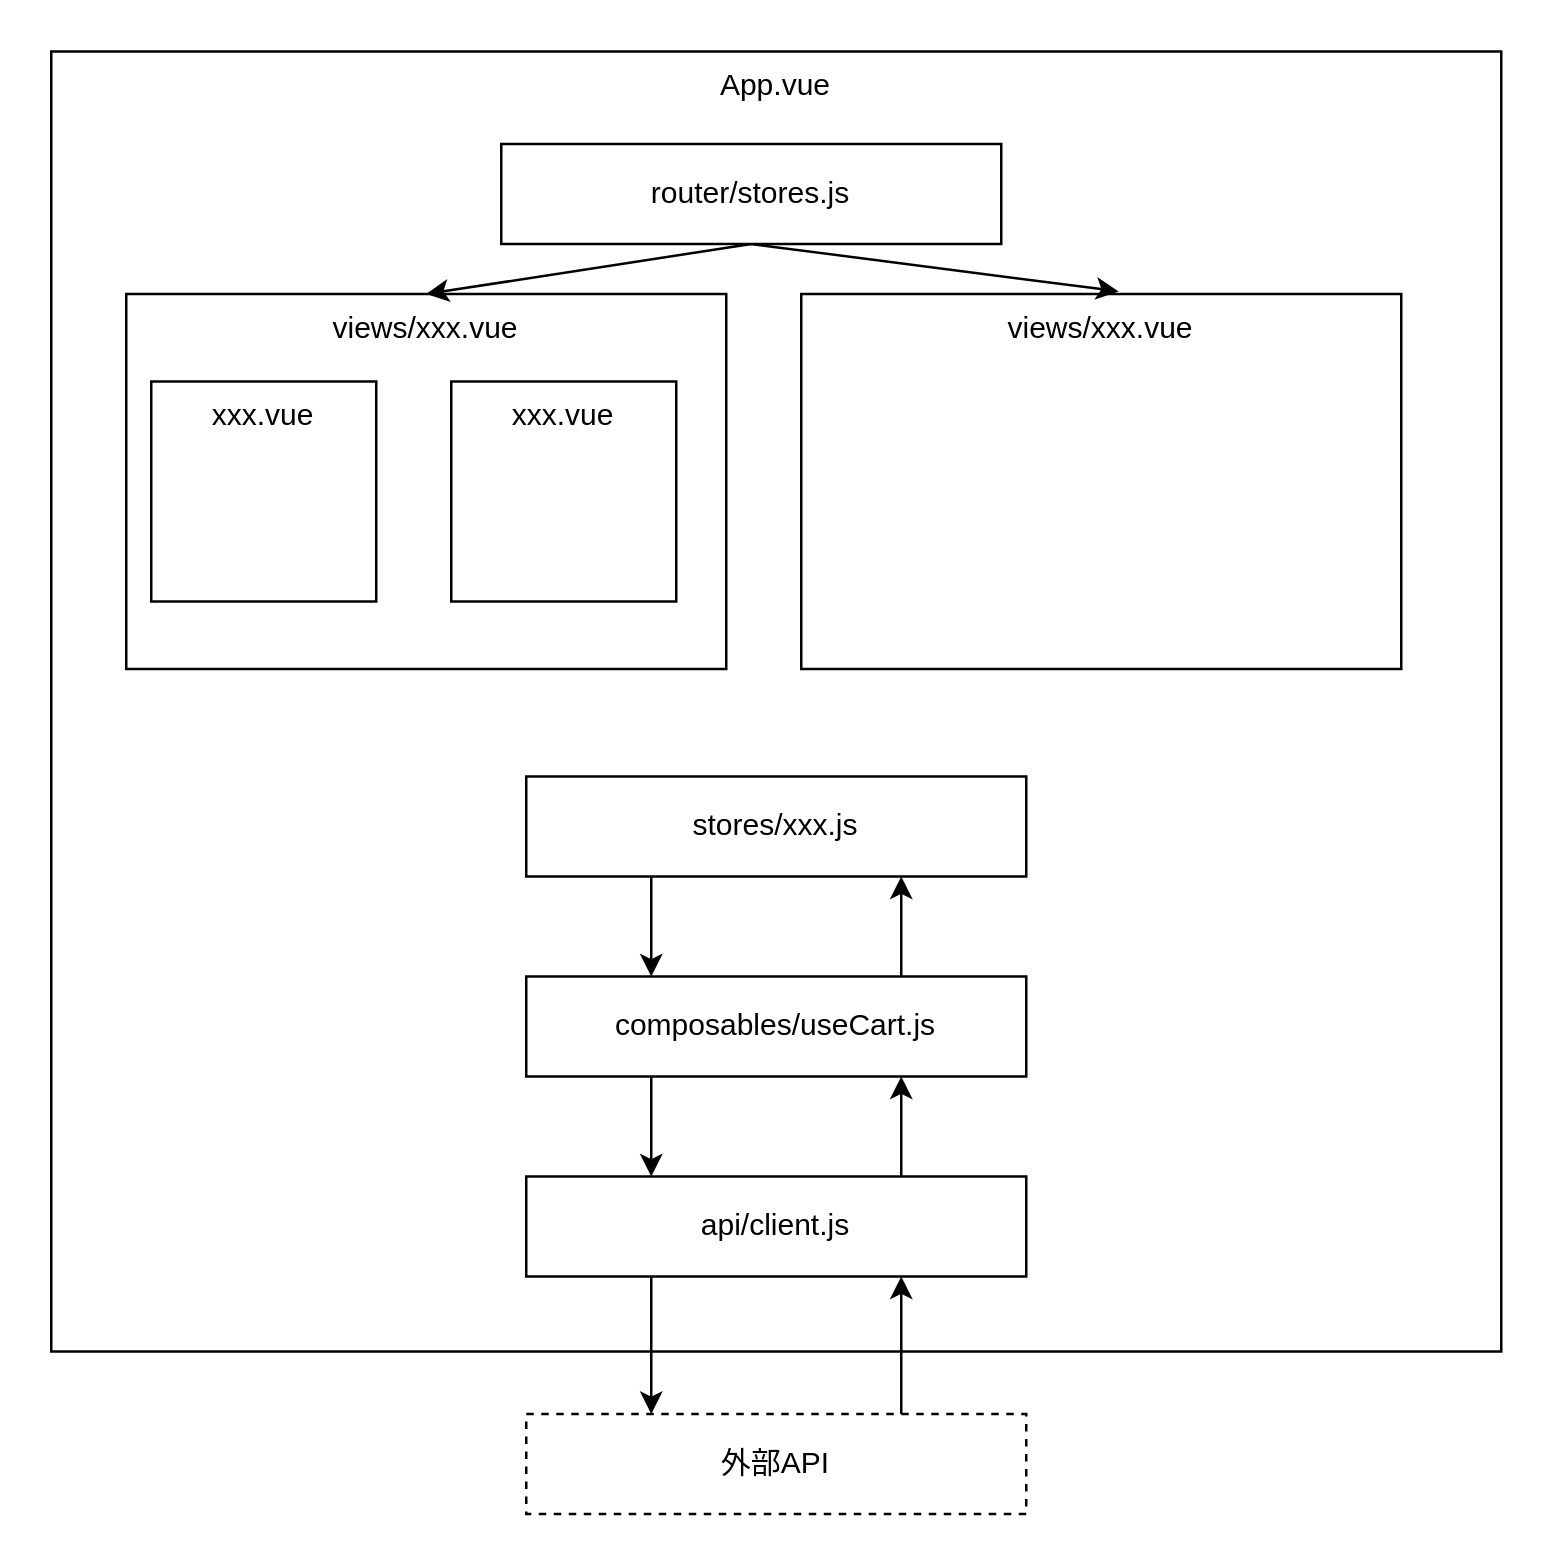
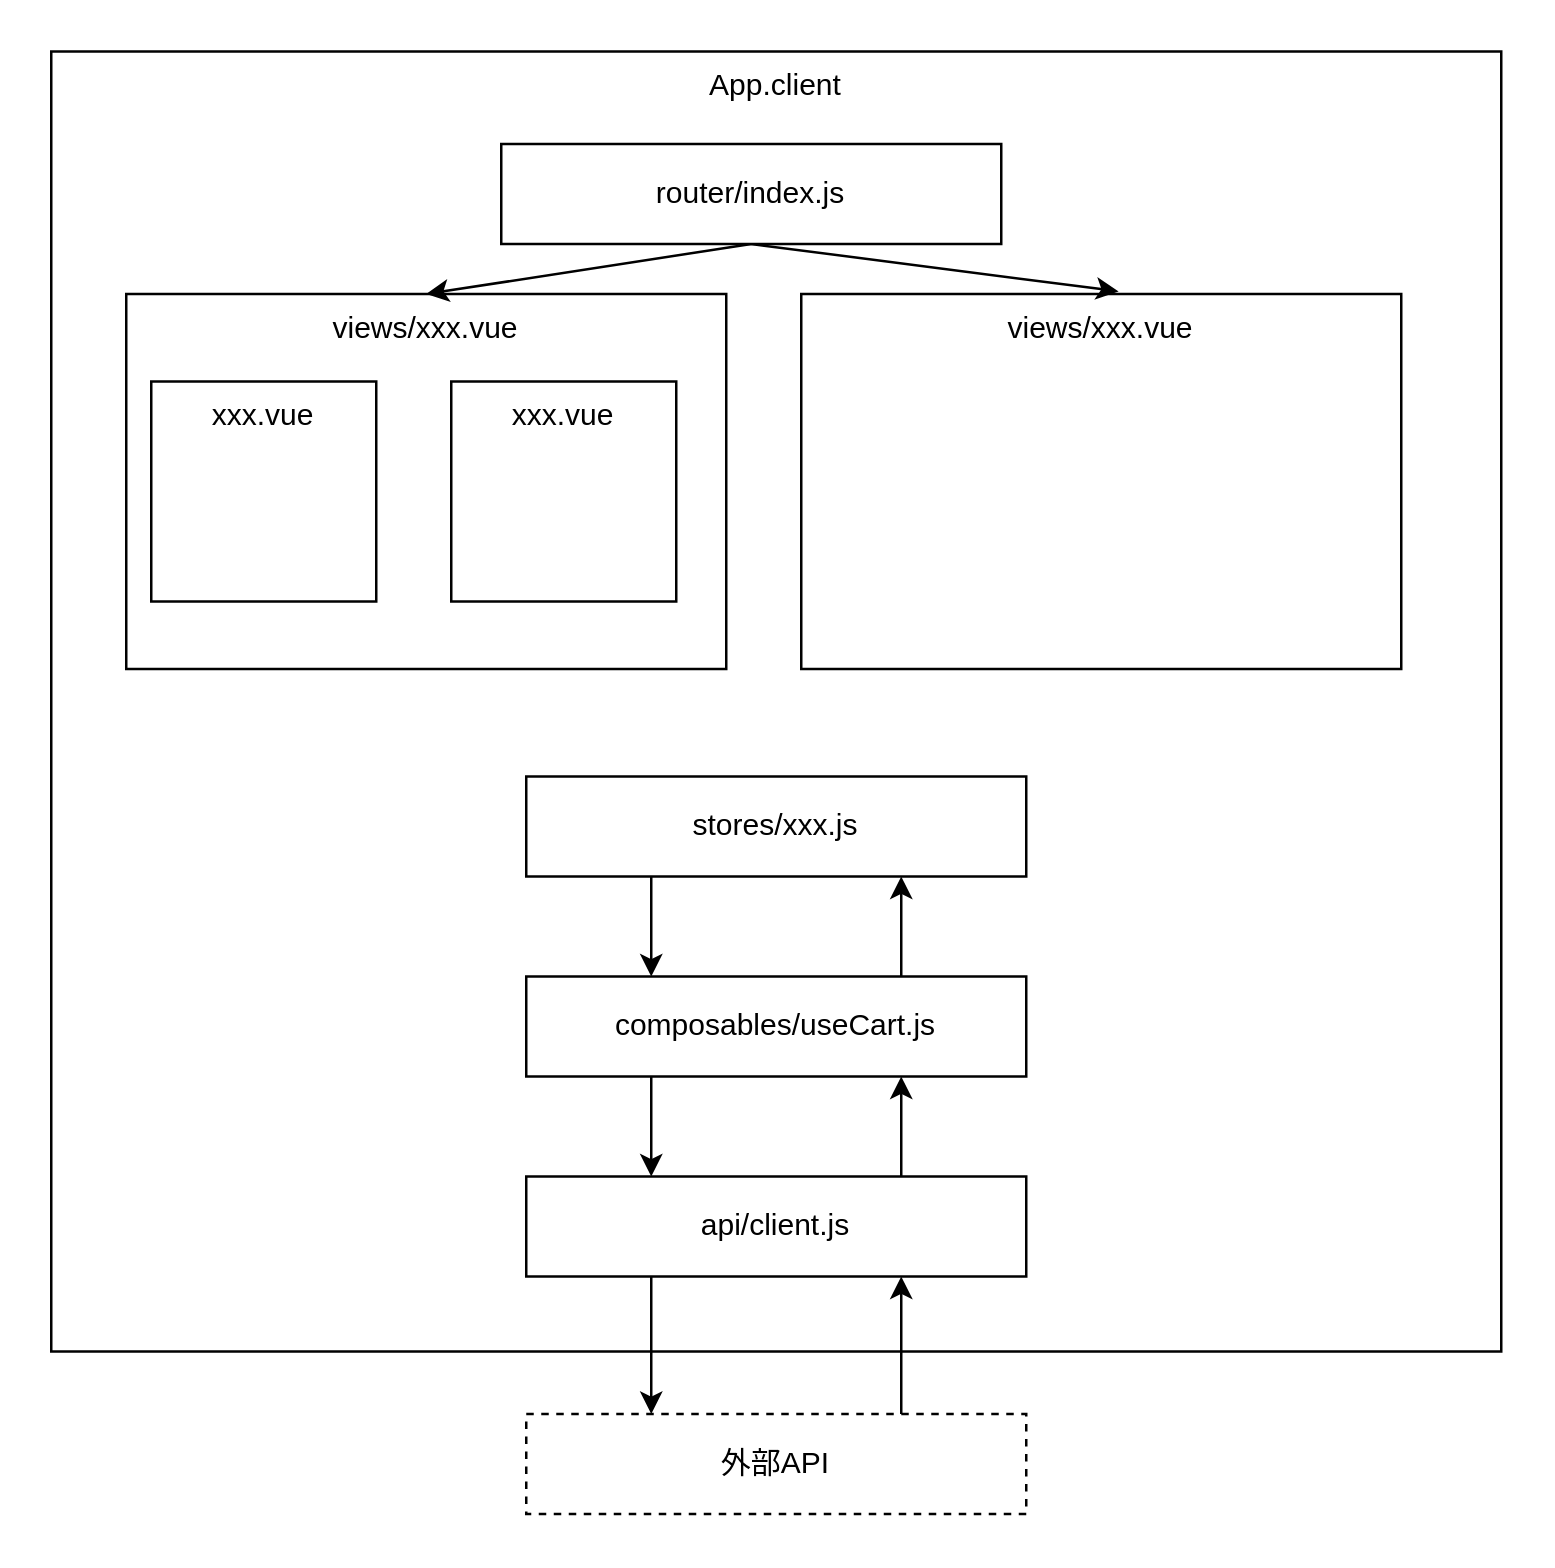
node "App.vue": label "App.vue" -> "App.client"
node "router/stores.js": label "router/stores.js" -> "router/index.js"
